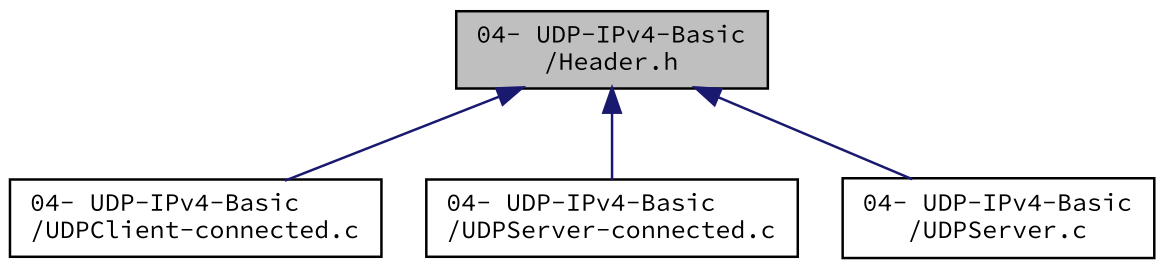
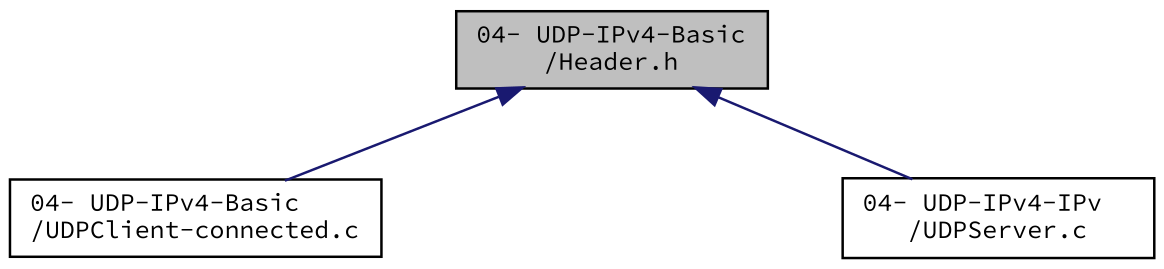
node "04- UDP-IPv4-Basic /UDPServer-connected.c": removed
node "04- UDP-IPv4-Basic /UDPServer.c": label "04- UDP-IPv4-Basic /UDPServer.c" -> "04- UDP-IPv4-IPv /UDPServer.c"
